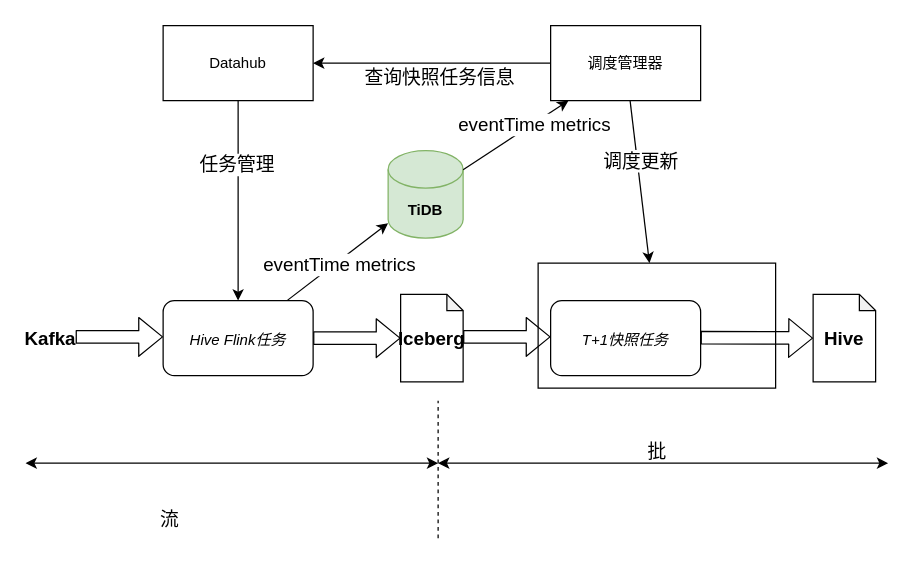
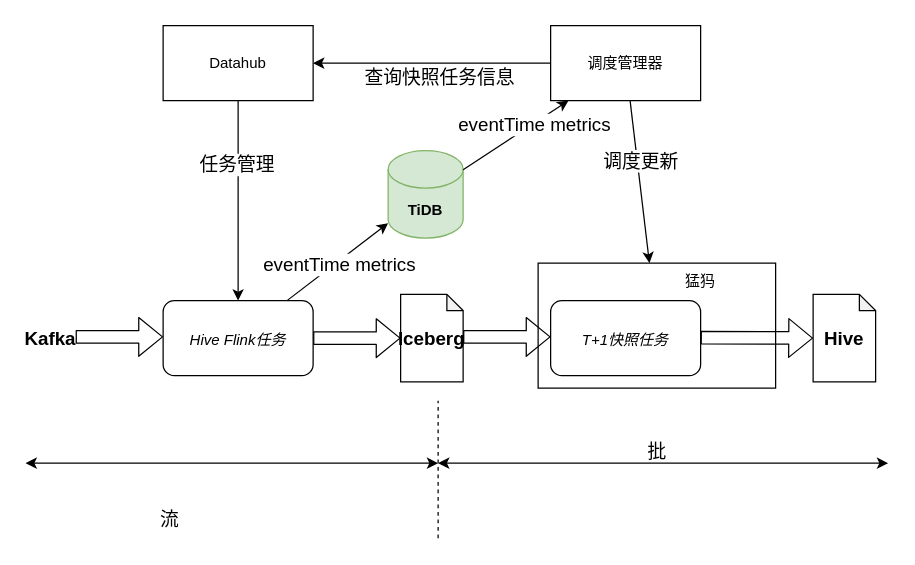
node "猛犸": added
